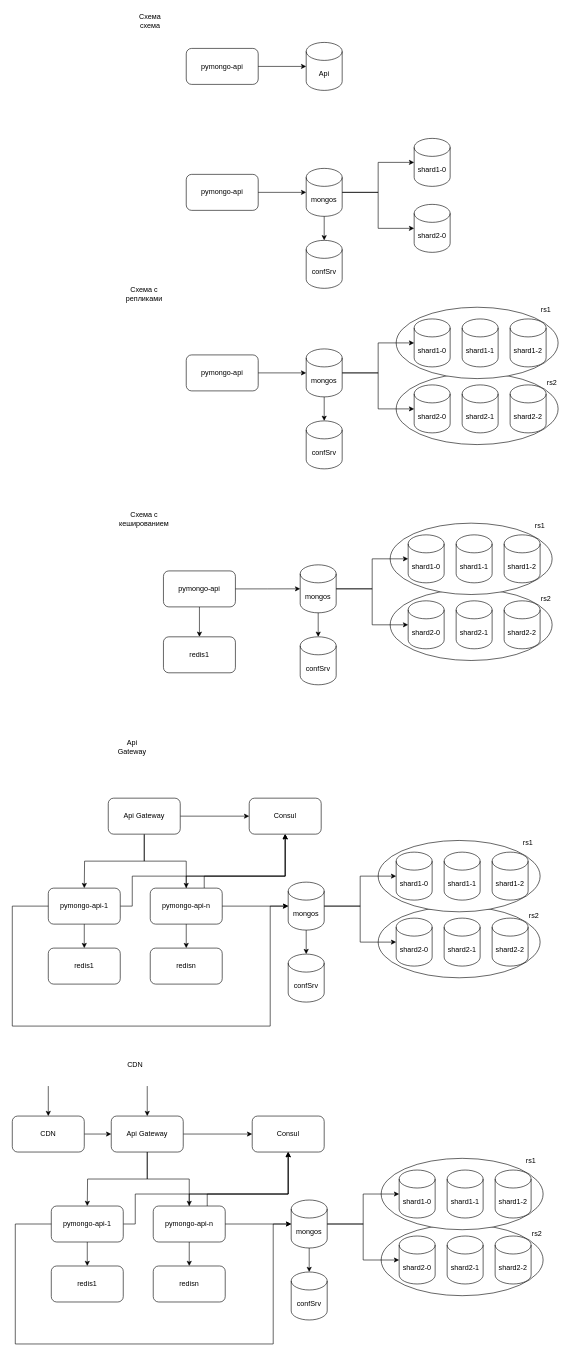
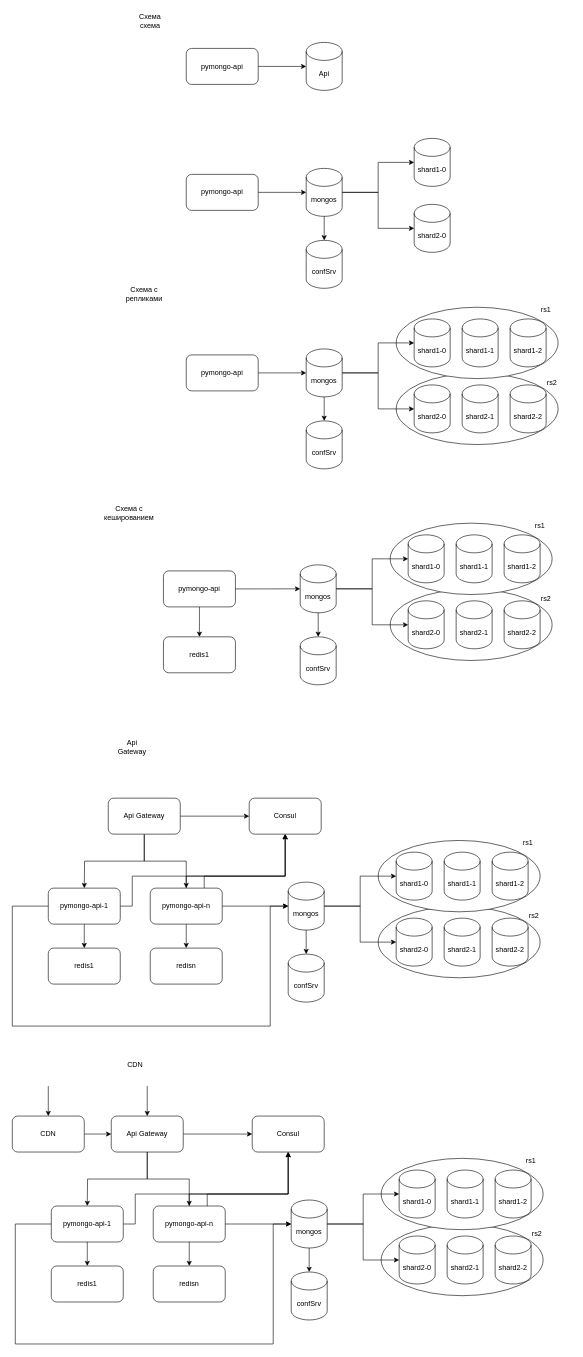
node "Схема с кешированием": moved (144, 519) -> (129, 513)
